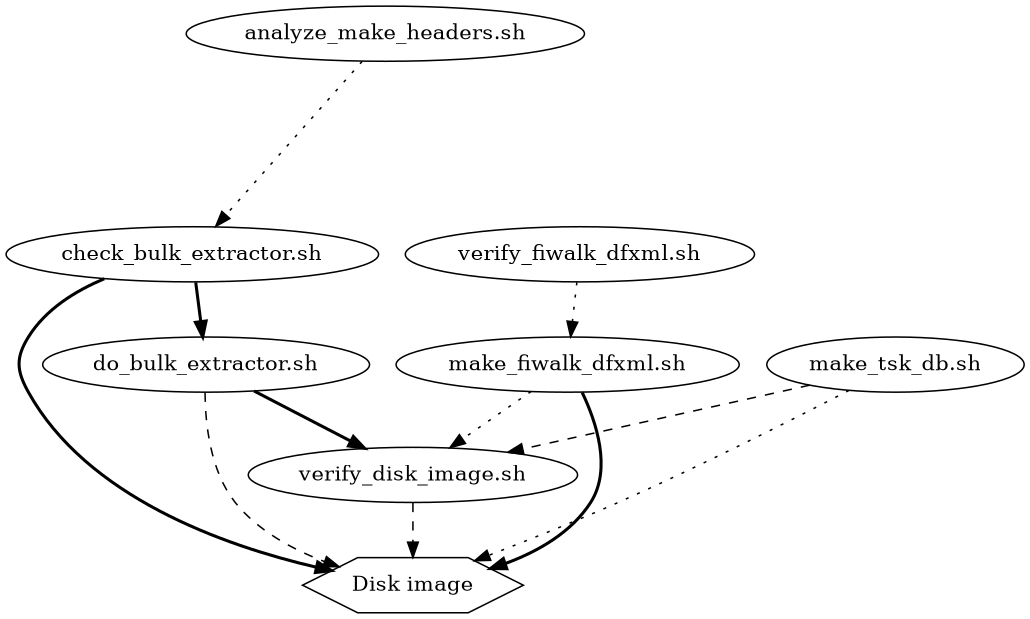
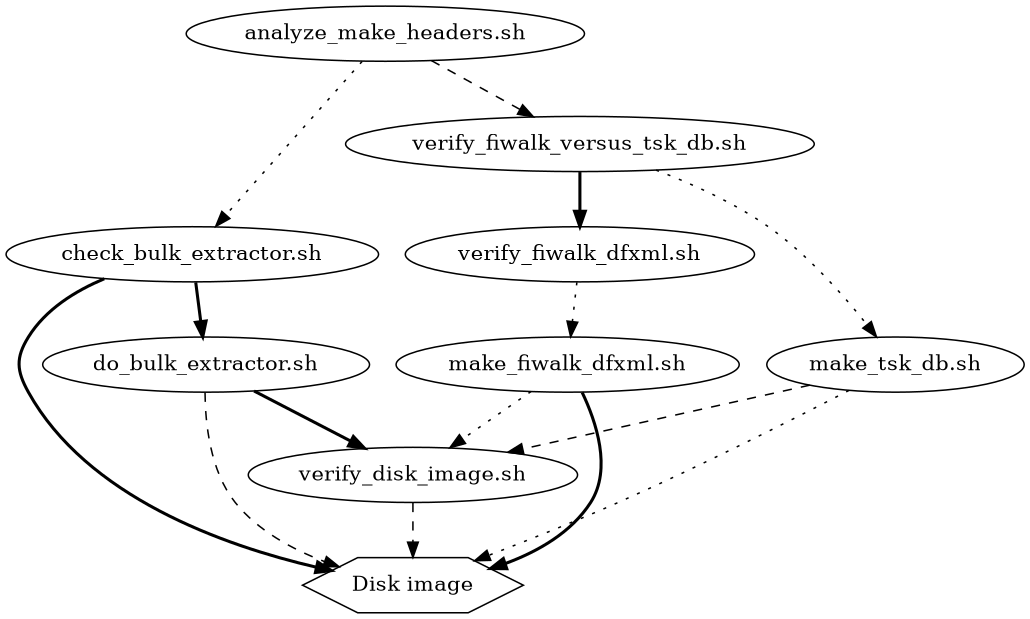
node "verify_fiwalk_versus_tsk_db.sh": added
